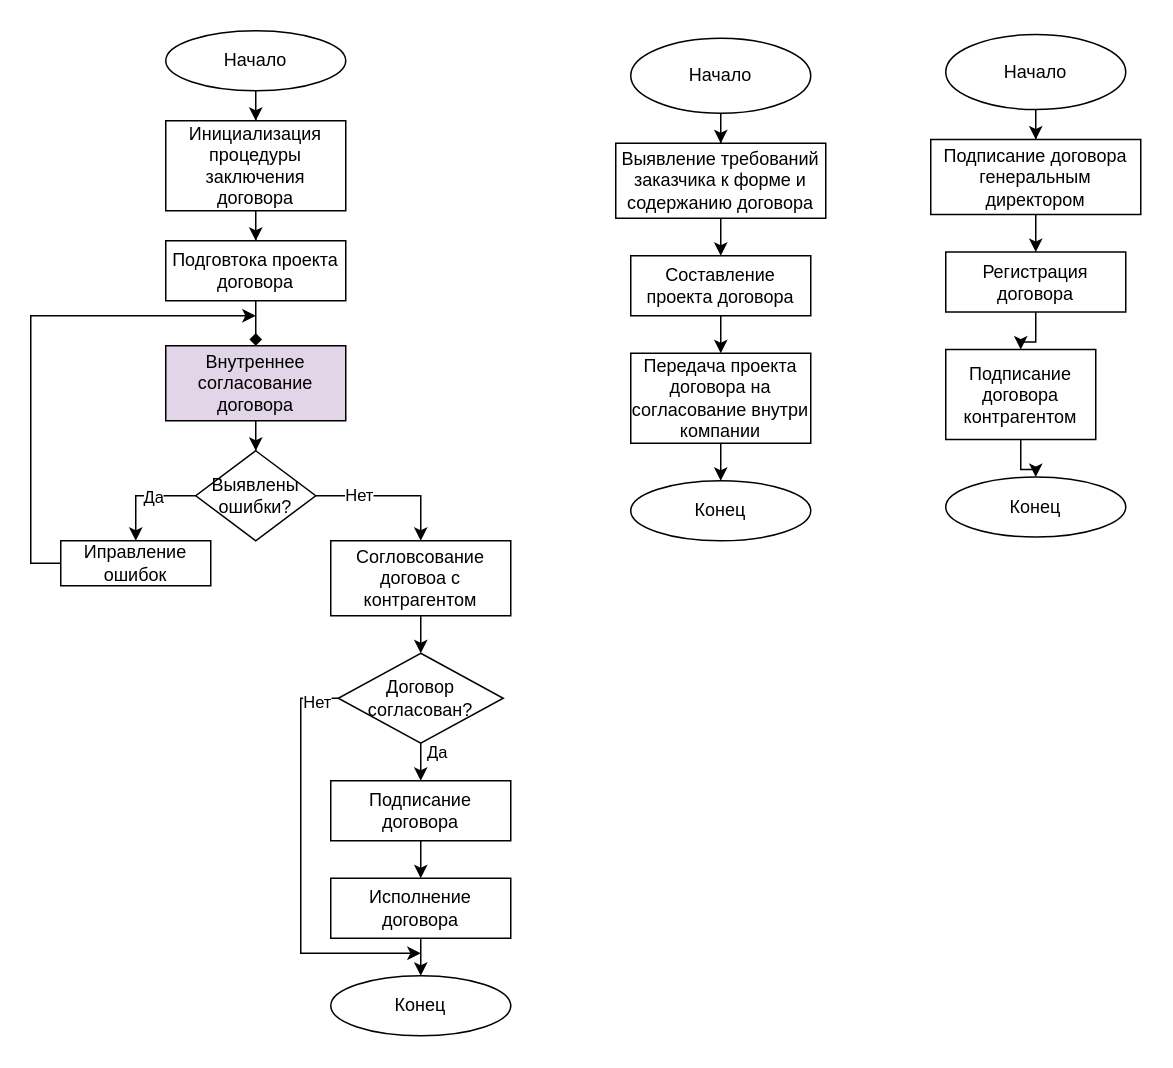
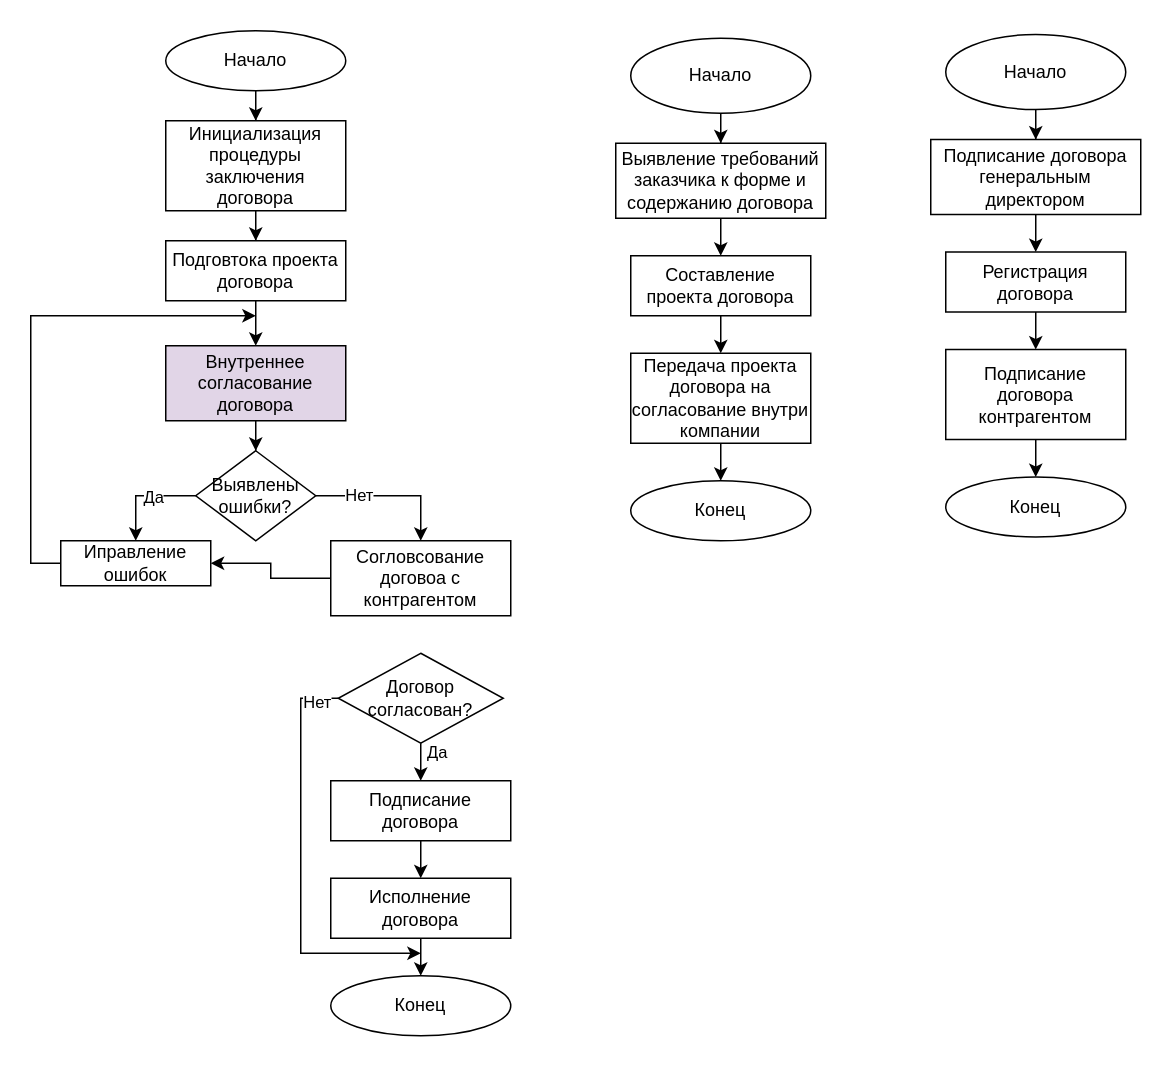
edge "Подговтока проекта договора" -> "Внутреннее согласование договора": arrowhead diamond -> classic
node "Подписание договора контрагентом": size 150x90 -> 180x90
edge "Согловсование договоа с контрагентом" -> "Договор согласован?": now "Согловсование договоа с контрагентом" -> "Иправление ошибок"
